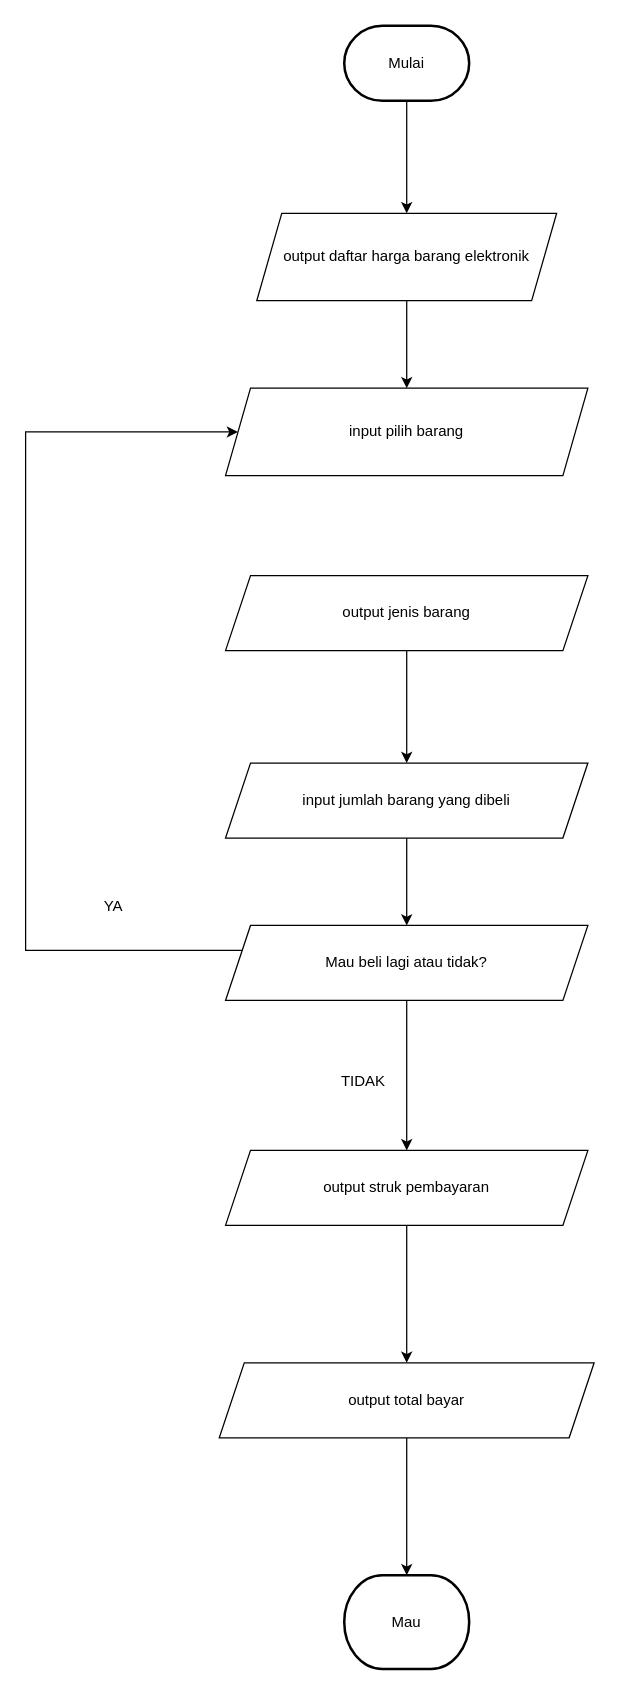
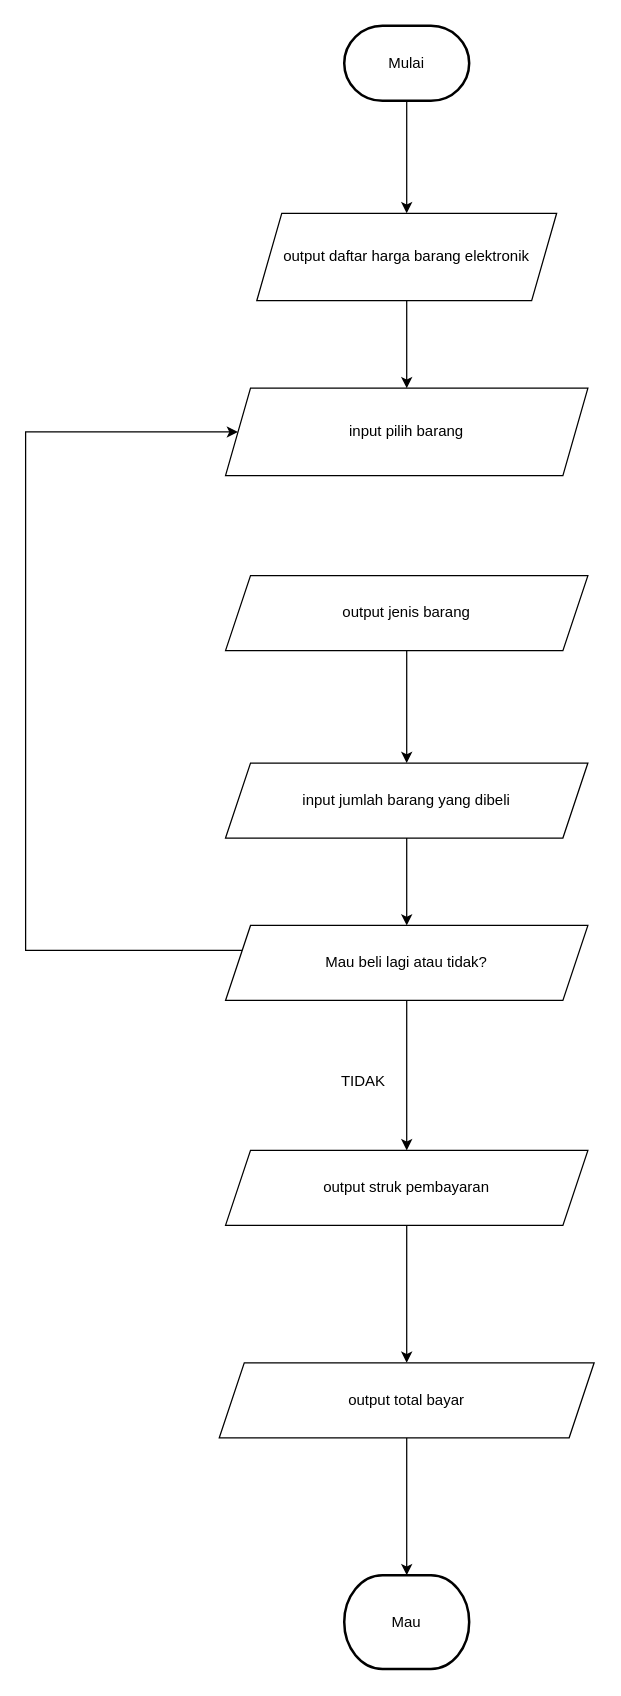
node "YA": removed
